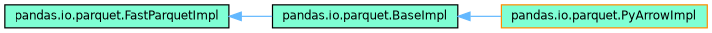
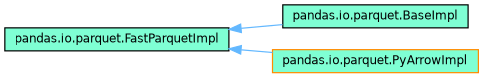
edge "pandas.io.parquet.PyArrowImpl" -> "pandas.io.parquet.BaseImpl": now "pandas.io.parquet.PyArrowImpl" -> "pandas.io.parquet.FastParquetImpl"
